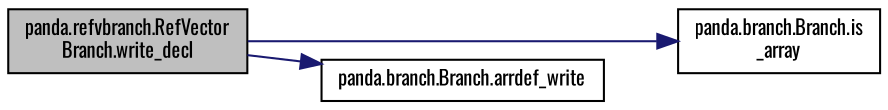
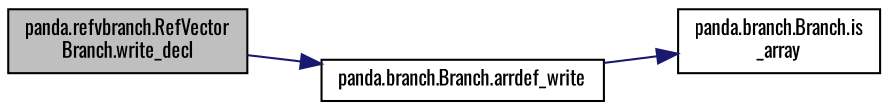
edge "panda.refvbranch.RefVector Branch.write_decl" -> "panda.branch.Branch.is _array": now "panda.branch.Branch.arrdef_write" -> "panda.branch.Branch.is _array"
